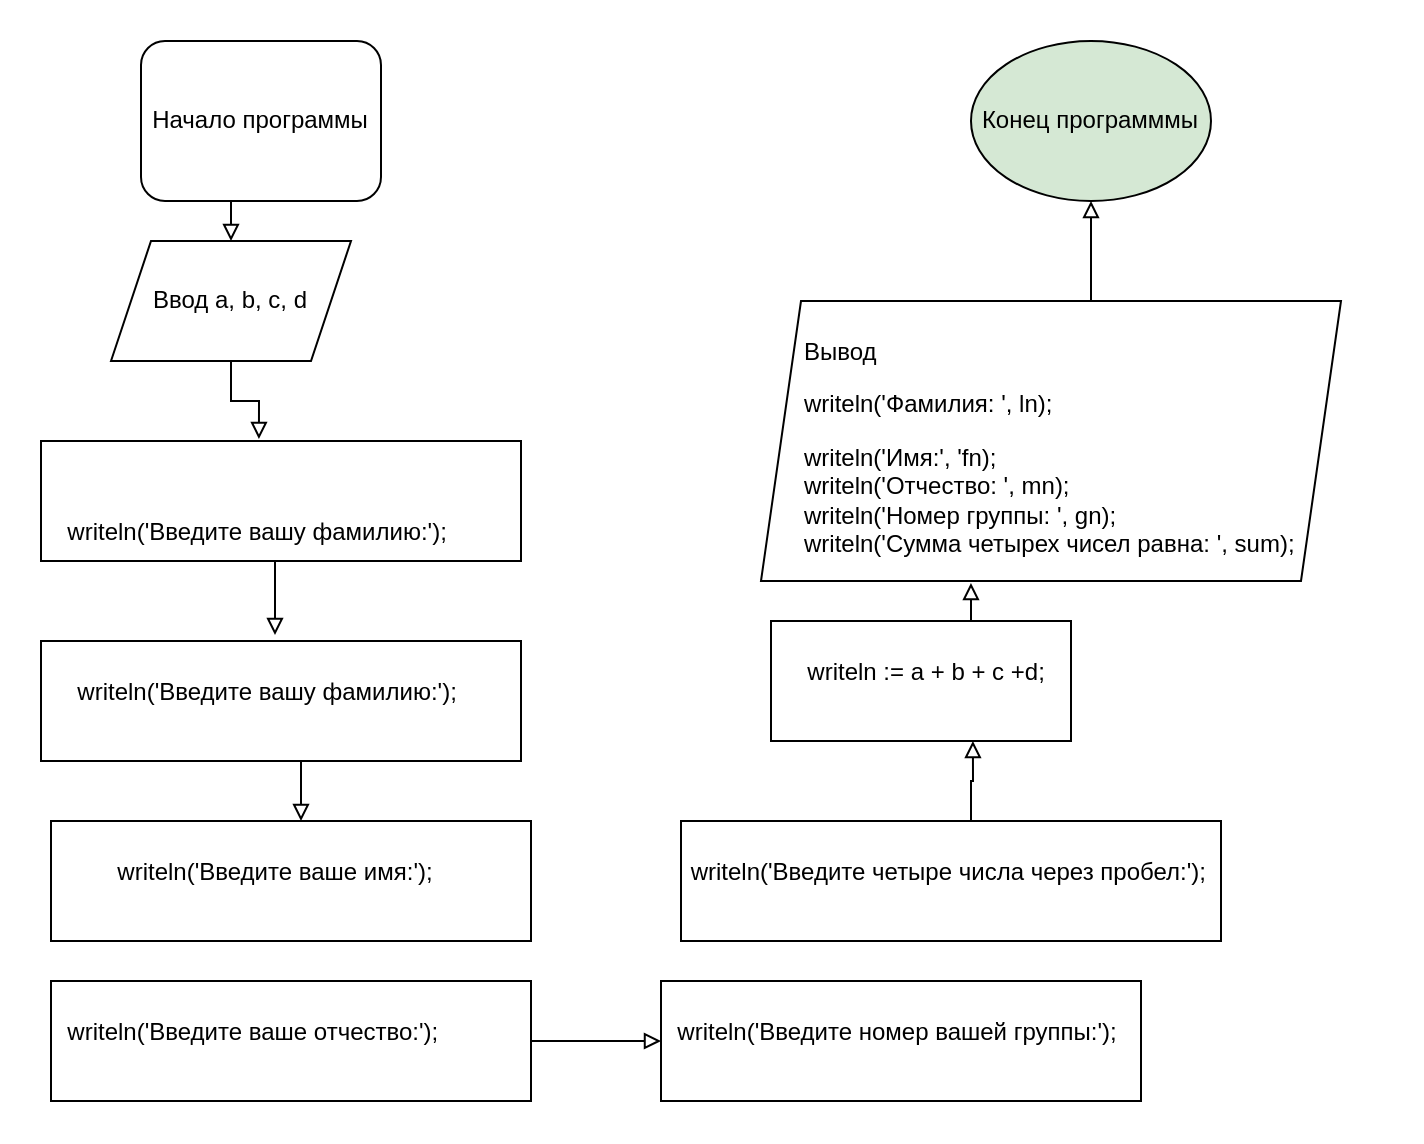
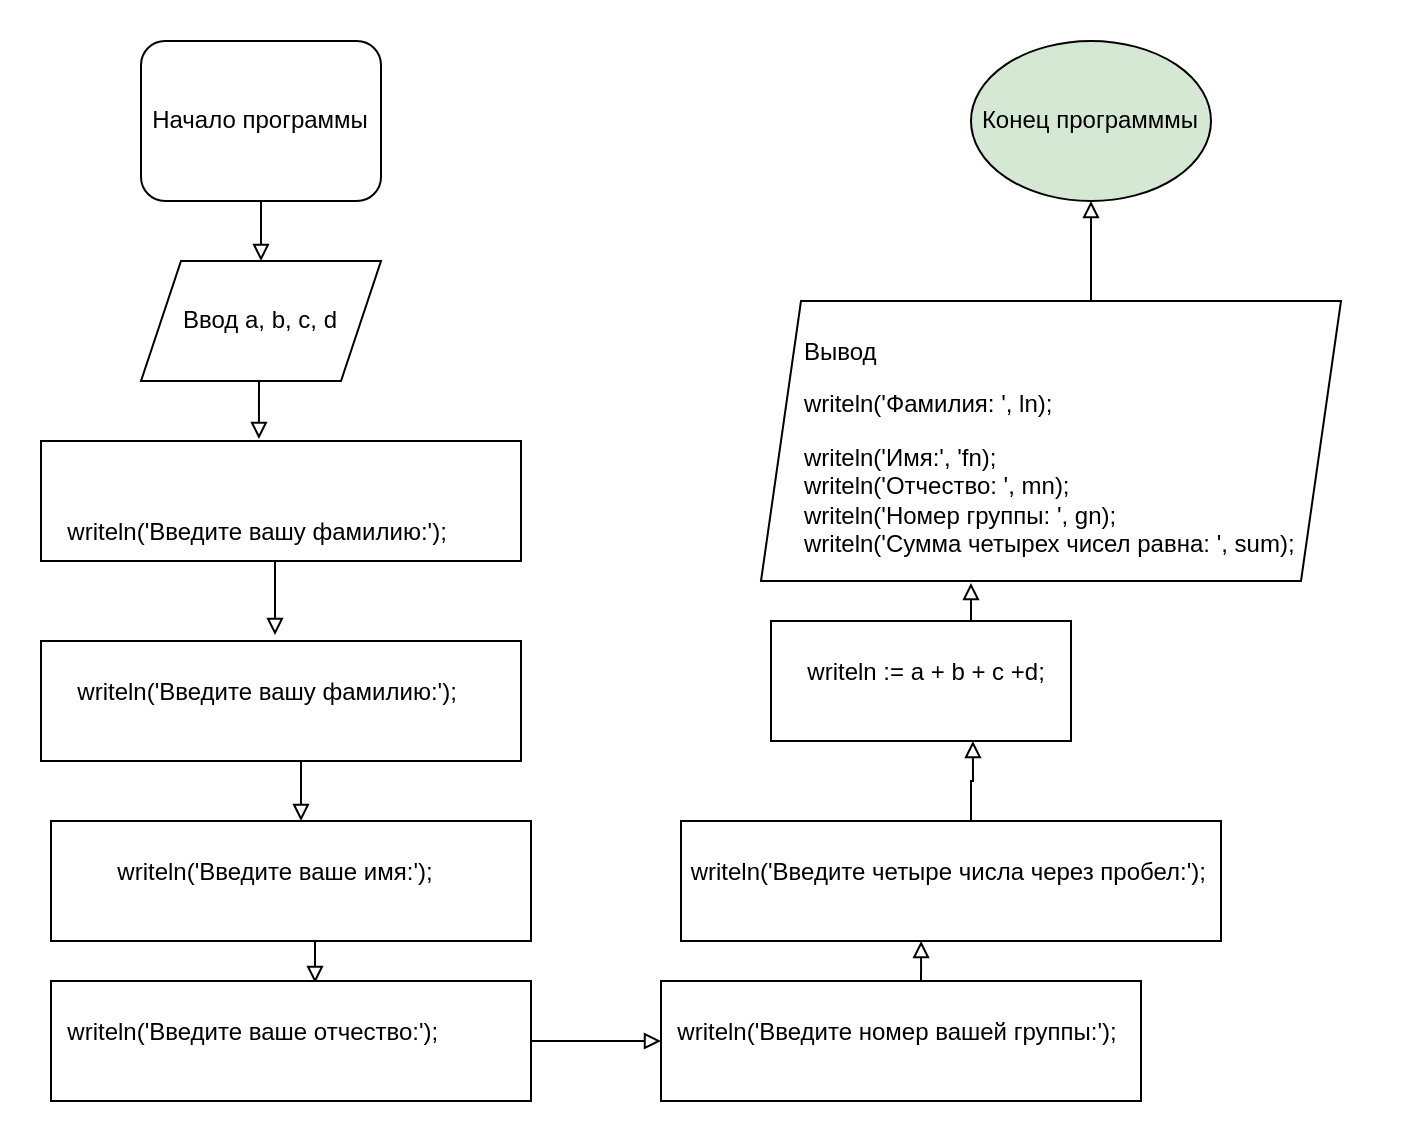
node "Ввод a, b, c, d": moved (231, 301) -> (261, 321)
edge "writeln('Введите ваше имя:');" -> "writeln('Введите ваше отчество:');": added
edge "writeln('Введите номер вашей группы:');" -> "writeln('Введите четыре числа через пробел:');": added
